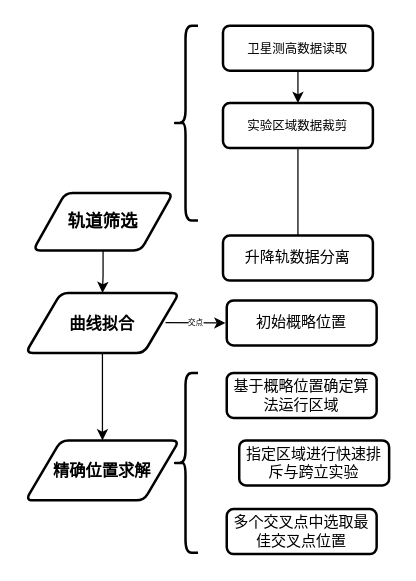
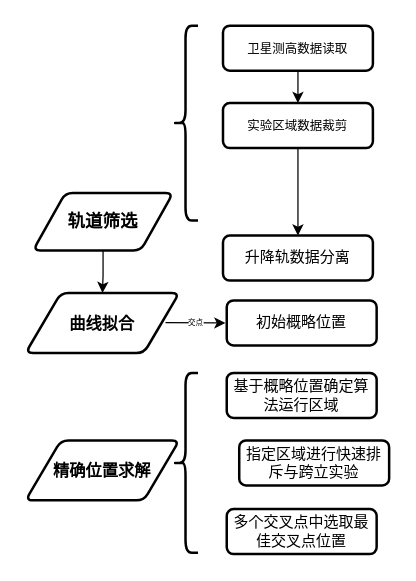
edge "实验区域数据裁剪" -- "升降轨数据分离": arrowhead none -> classic
edge "曲线拟合" -> "精确位置求解": removed
